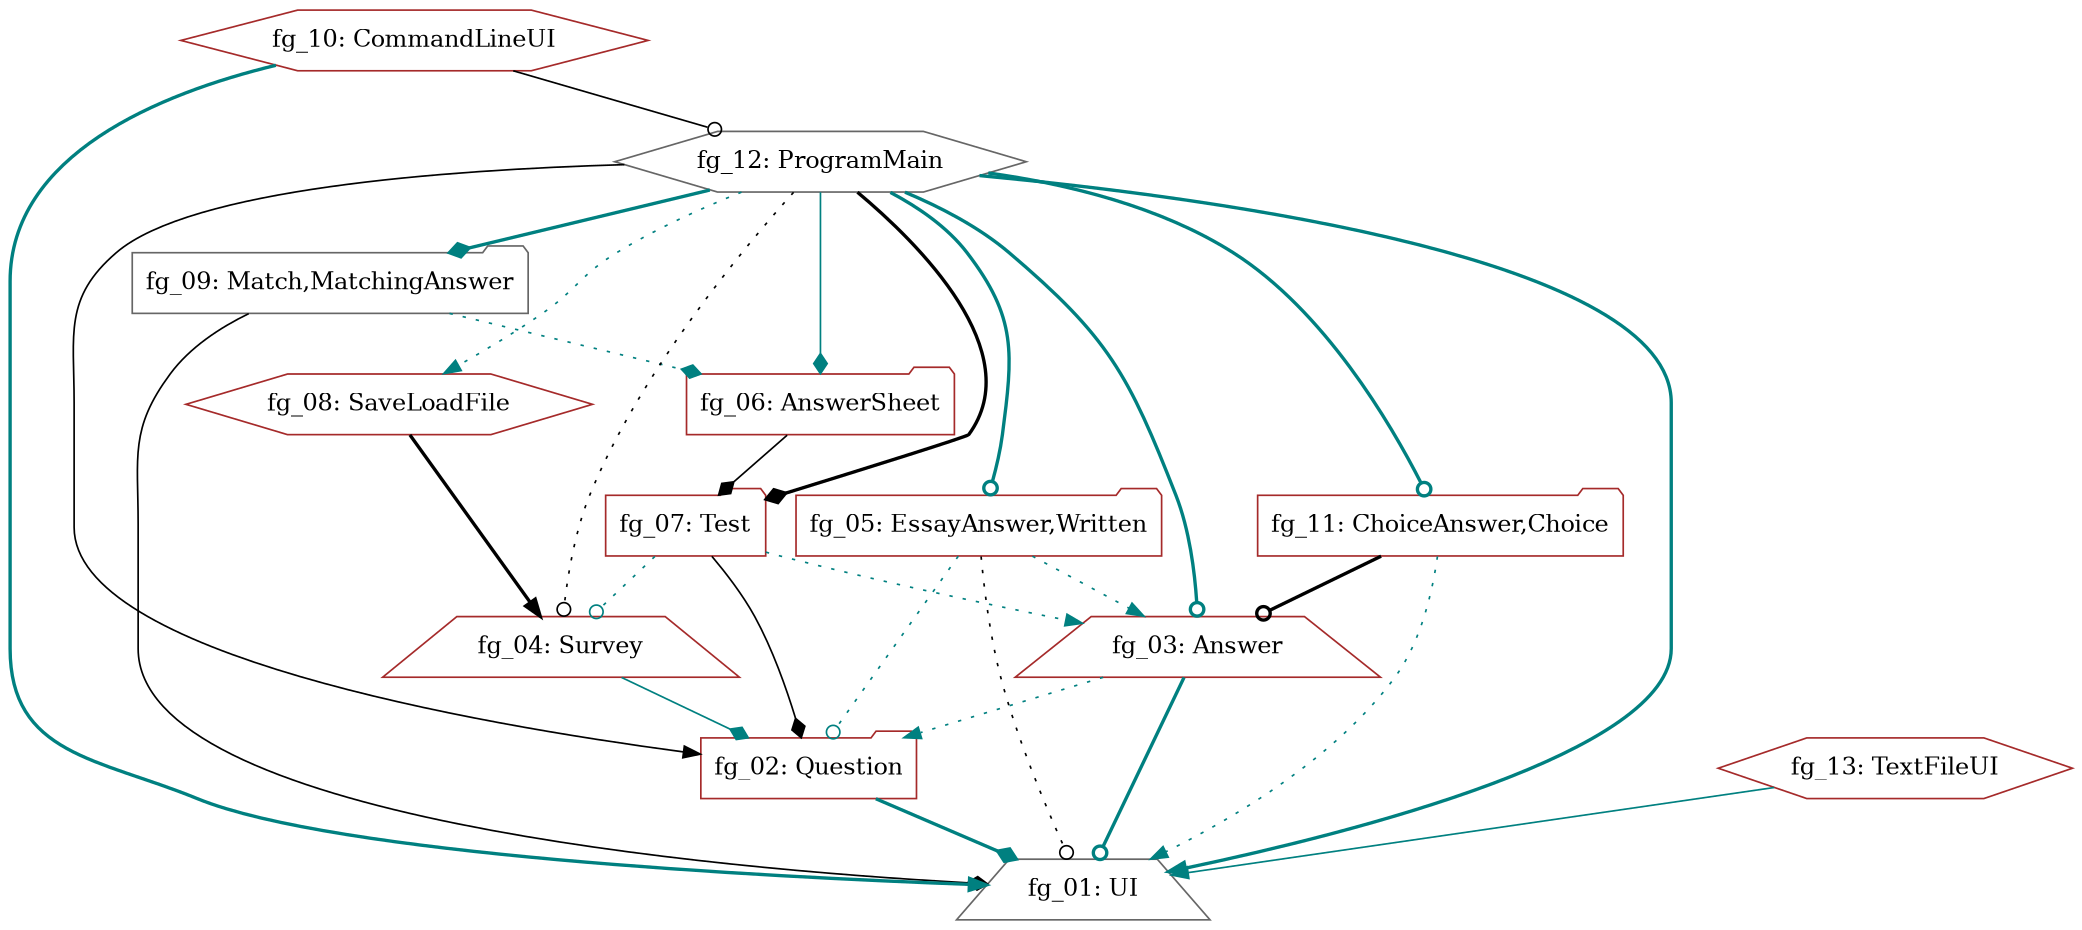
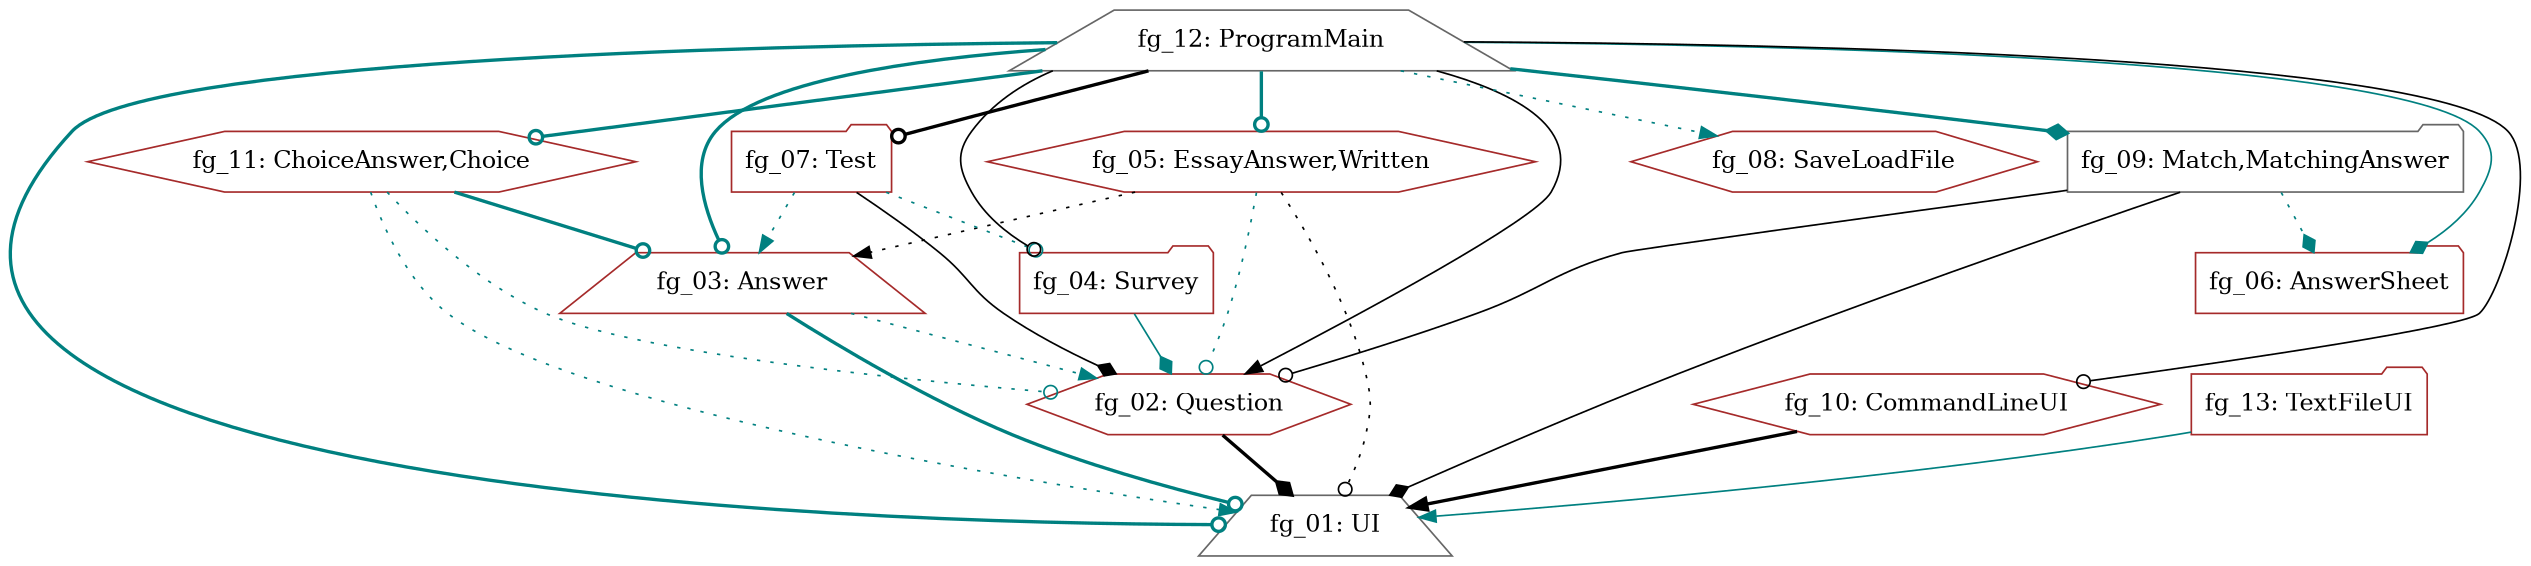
edge "fg_10: CommandLineUI" -> "fg_12: ProgramMain": reversed
node "fg_12: ProgramMain": shape hexagon -> trapezium
edge "fg_09: Match,MatchingAnswer" -> "fg_02: Question": added
edge "fg_11: ChoiceAnswer,Choice" -> "fg_02: Question": added
edge "fg_12: ProgramMain" -> "fg_04: Survey": style dotted -> solid
edge "fg_12: ProgramMain" -> "fg_07: Test": arrowhead diamond -> odot
edge "fg_12: ProgramMain" -> "fg_01: UI": arrowhead normal -> odot
edge "fg_06: AnswerSheet" -> "fg_07: Test": removed
edge "fg_08: SaveLoadFile" -> "fg_04: Survey": removed
node "fg_05: EssayAnswer,Written": shape folder -> hexagon
node "fg_11: ChoiceAnswer,Choice": shape folder -> hexagon
edge "fg_05: EssayAnswer,Written" -> "fg_03: Answer": color teal -> black
edge "fg_11: ChoiceAnswer,Choice" -> "fg_03: Answer": color black -> teal
node "fg_04: Survey": shape trapezium -> folder
edge "fg_10: CommandLineUI" -> "fg_01: UI": color teal -> black
node "fg_02: Question": shape folder -> hexagon
node "fg_13: TextFileUI": shape hexagon -> folder
edge "fg_02: Question" -> "fg_01: UI": color teal -> black
